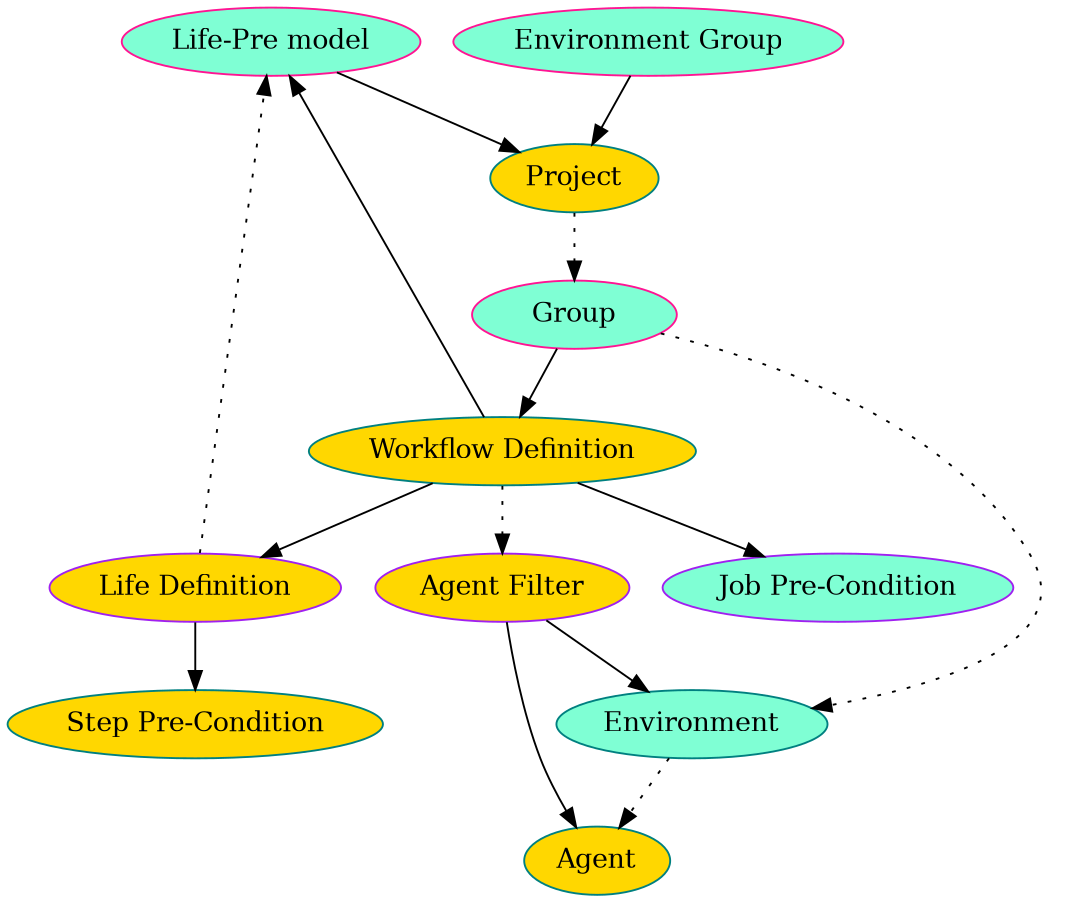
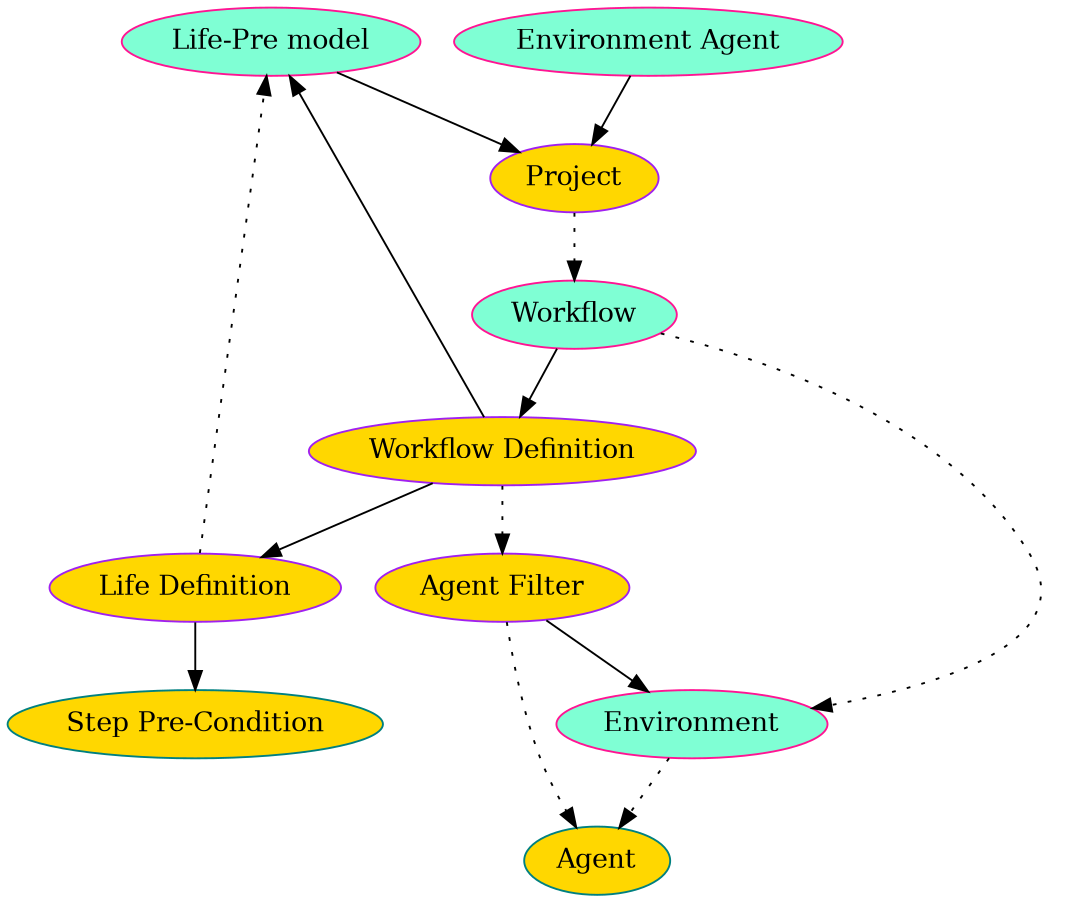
node "Environment Group": label "Environment Group" -> "Environment Agent"
node "Project": color teal -> purple
node "Group": label "Group" -> "Workflow"
node "Workflow Definition": color teal -> purple
node "Job Pre-Condition": removed
edge "Agent Filter" -> "Agent": style solid -> dotted
node "Environment": color teal -> deeppink
